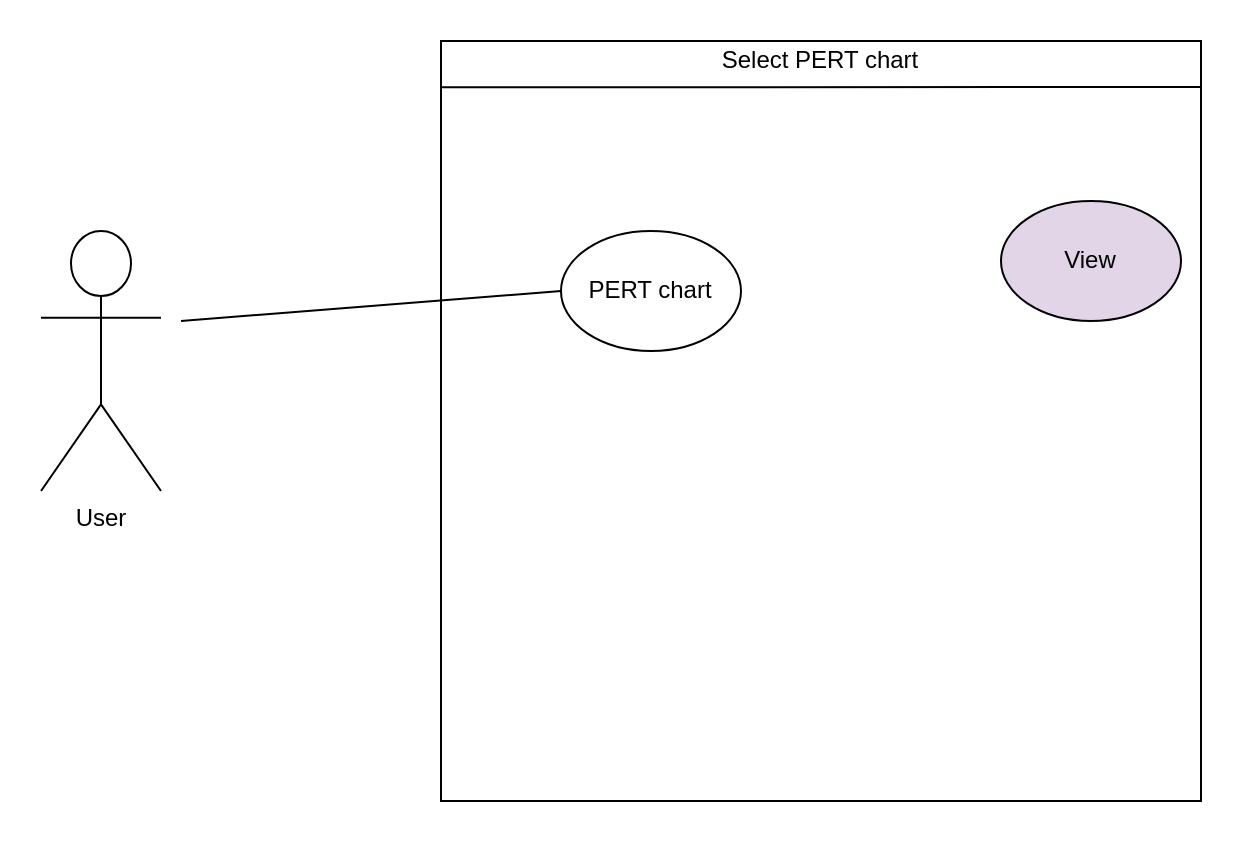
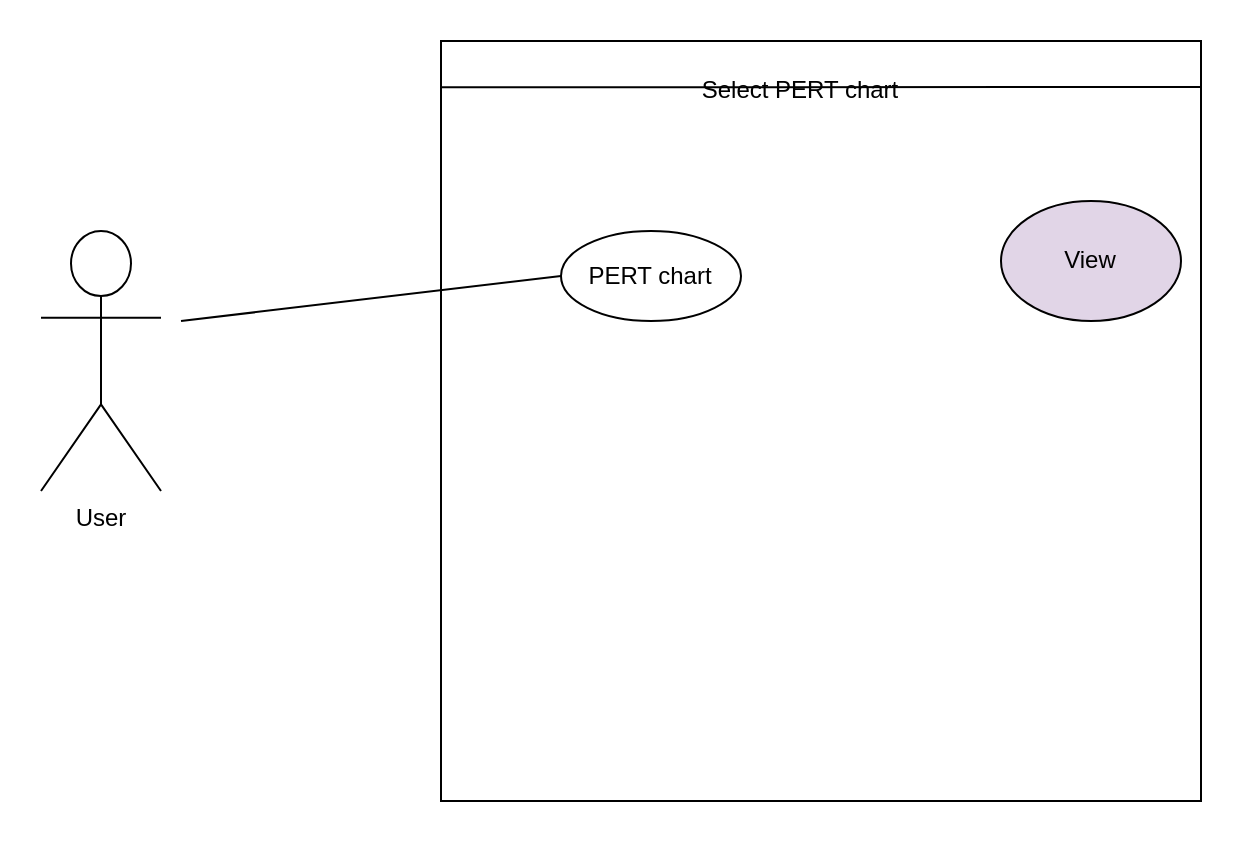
node "Select PERT chart": moved (821, 61) -> (801, 91)
node "PERT chart": size 180x120 -> 180x90
